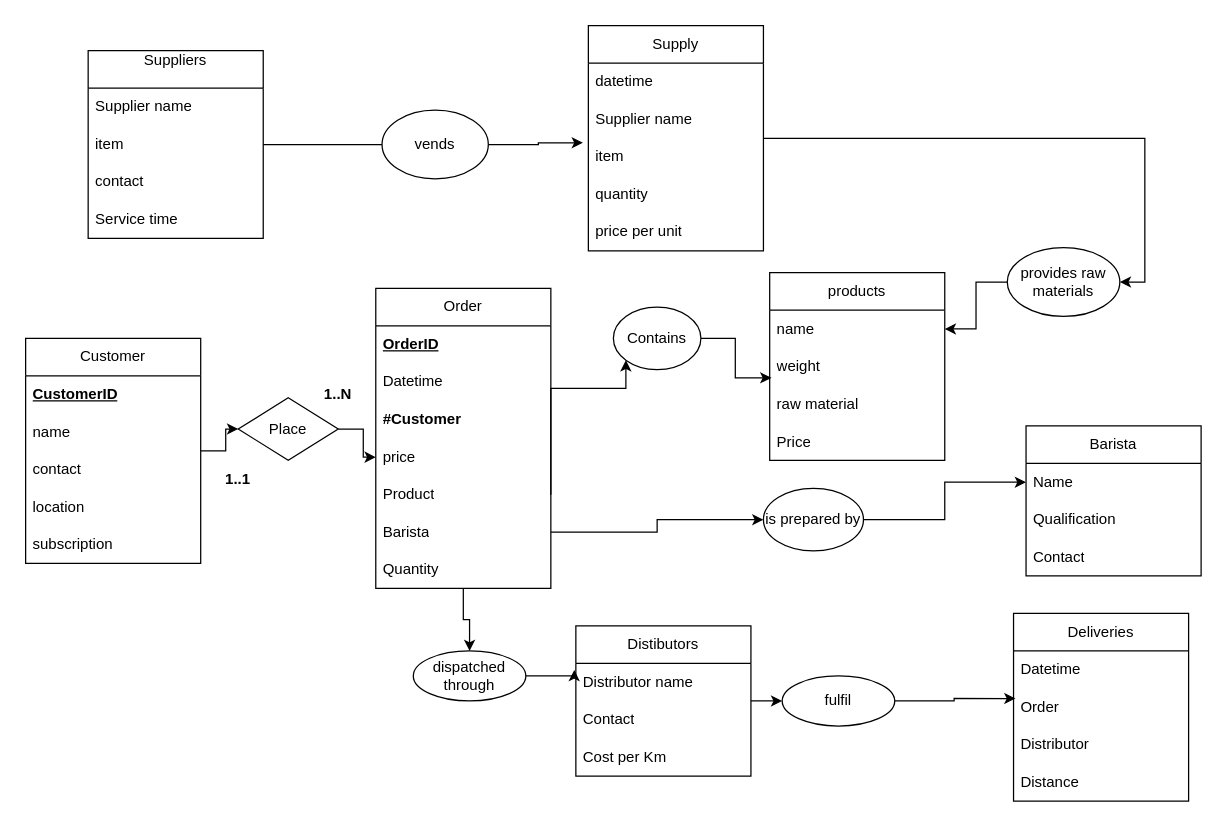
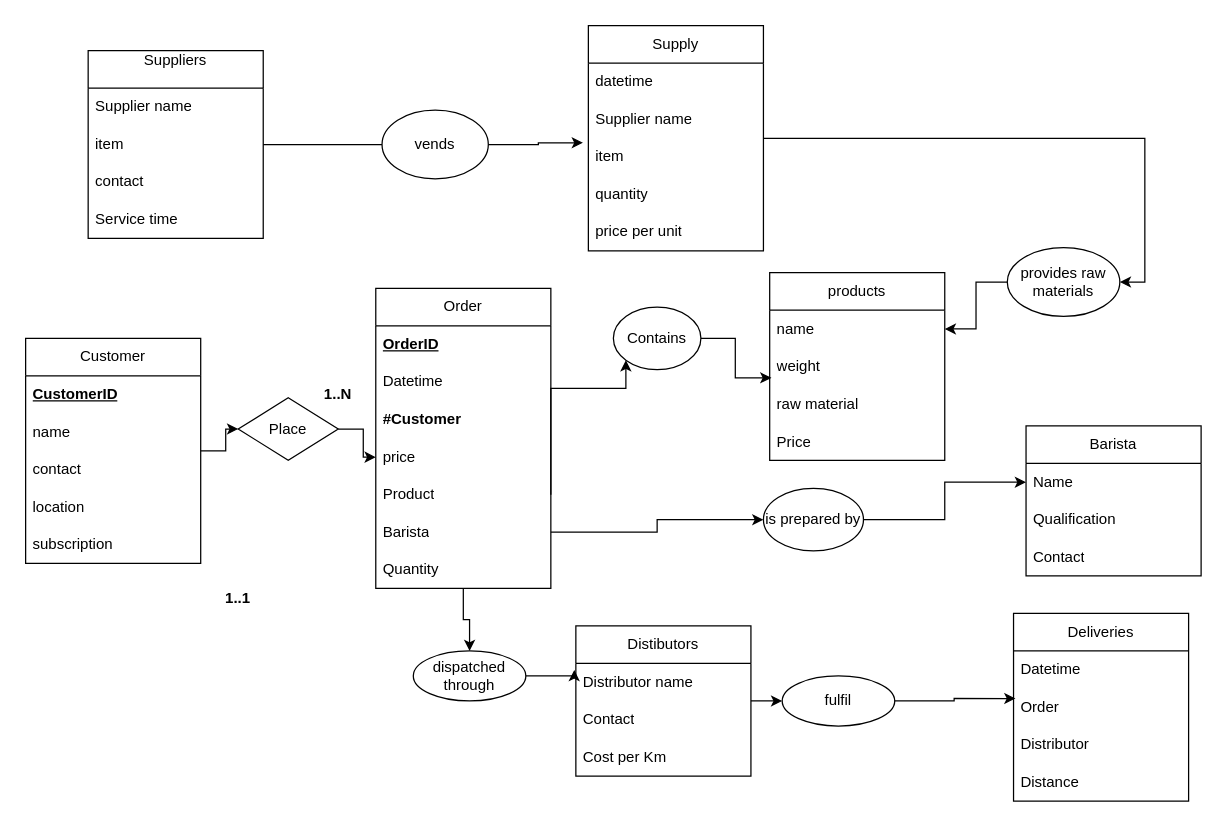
node "1..1": moved (238, 479) -> (238, 598)
